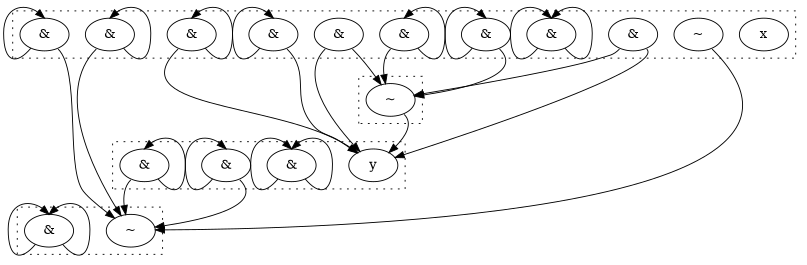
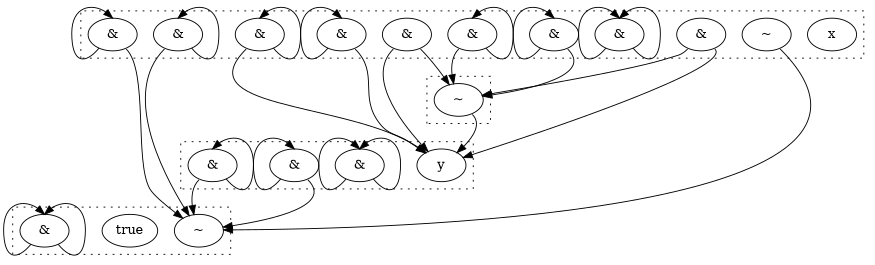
node "true": added
